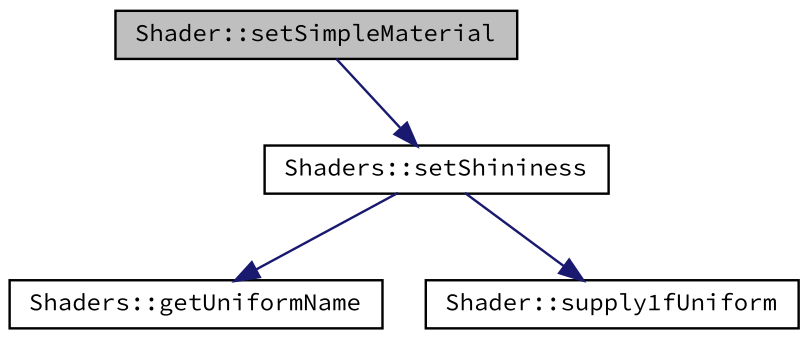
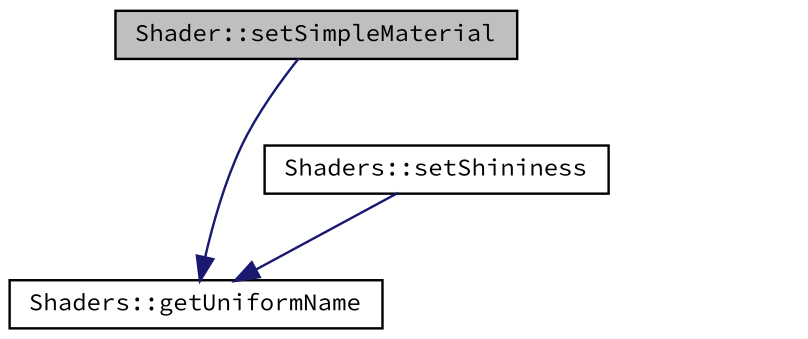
edge "Shader::setSimpleMaterial" -> "Shaders::setShininess": now "Shader::setSimpleMaterial" -> "Shaders::getUniformName"
node "Shader::supply1fUniform": removed
